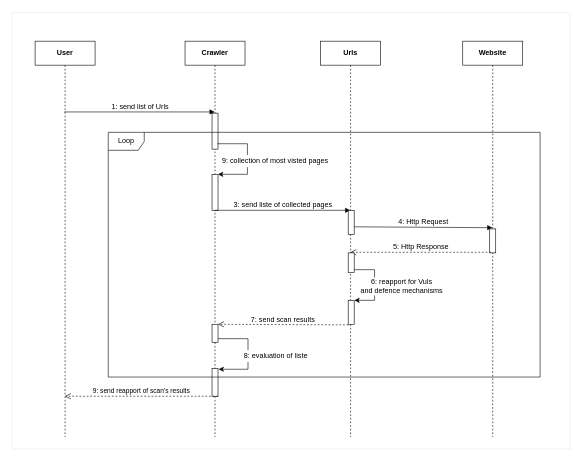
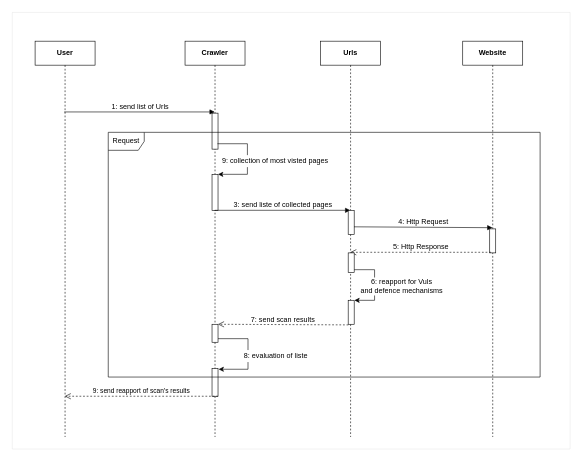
node "Loop": label "Loop" -> "Request"
